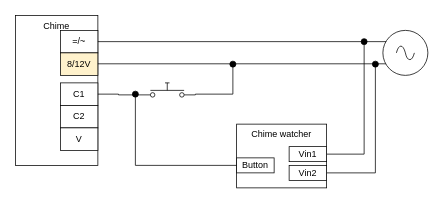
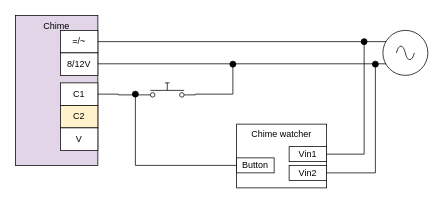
node "8/12V": fillcolor #fff2cc -> #ffffff
node "Chime": fillcolor #ffffff -> #e1d5e7
node "C2": fillcolor #ffffff -> #fff2cc
